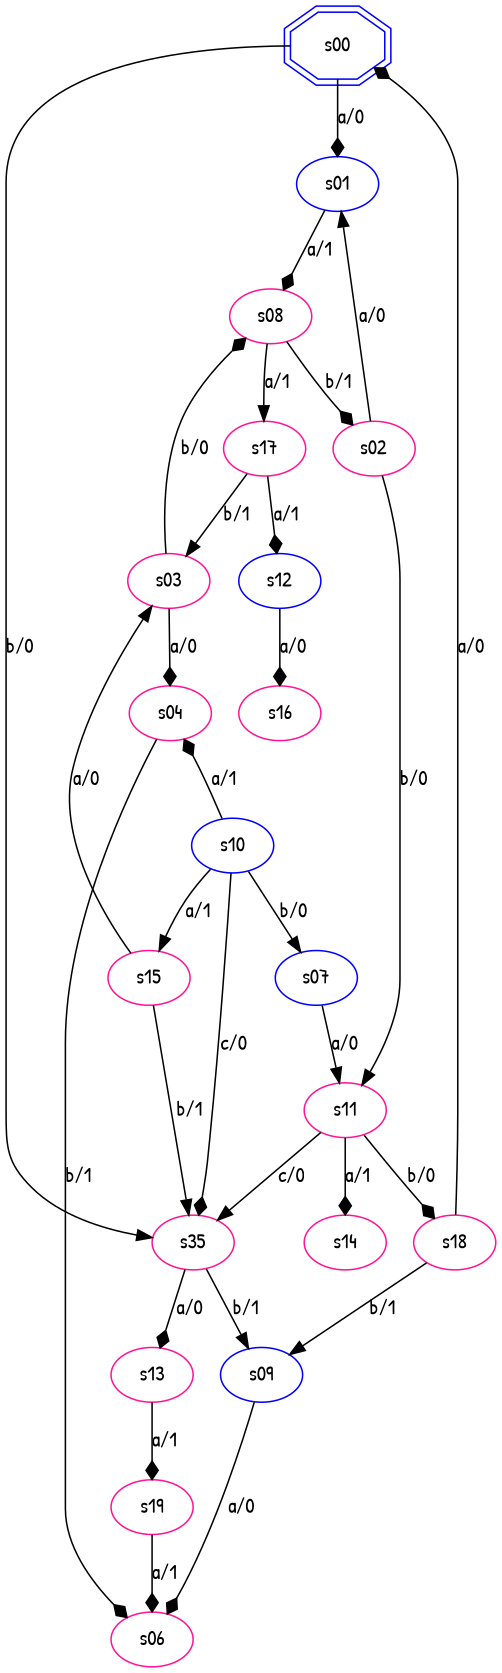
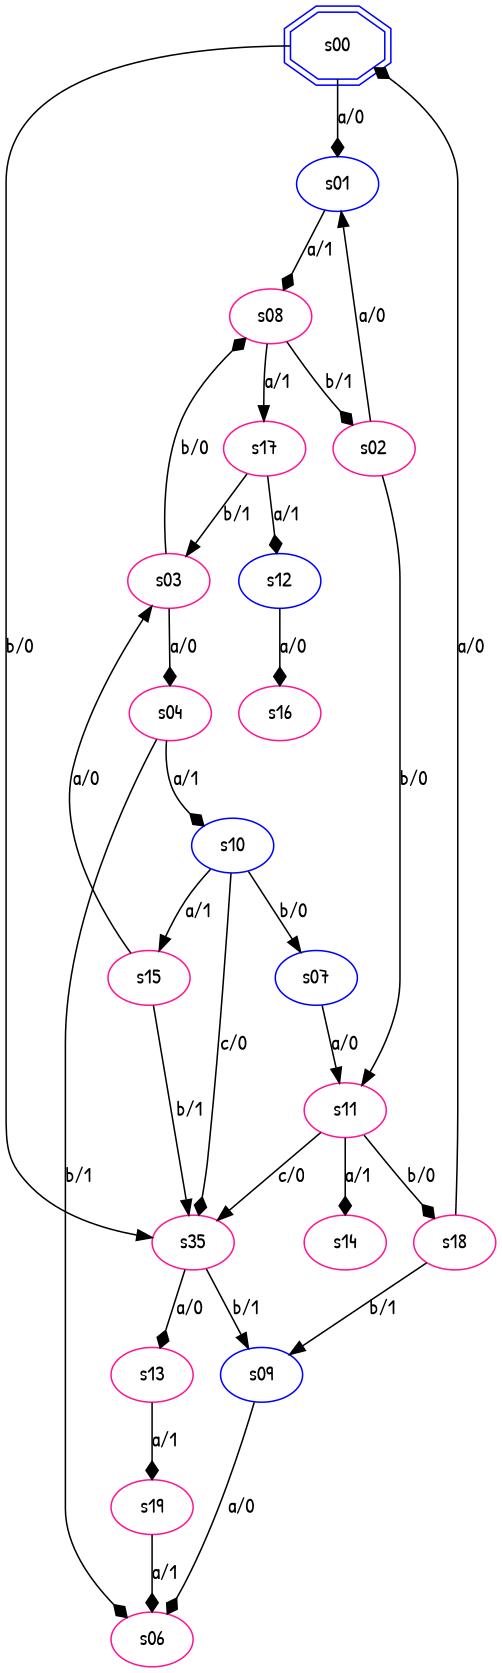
edge "s10" -> "s04": reversed
